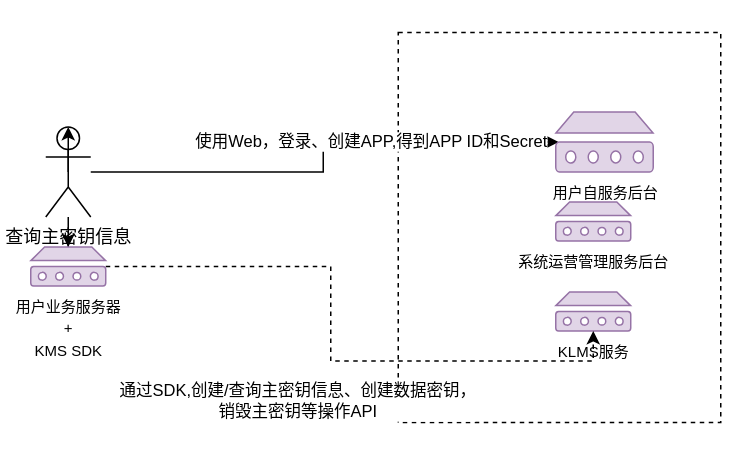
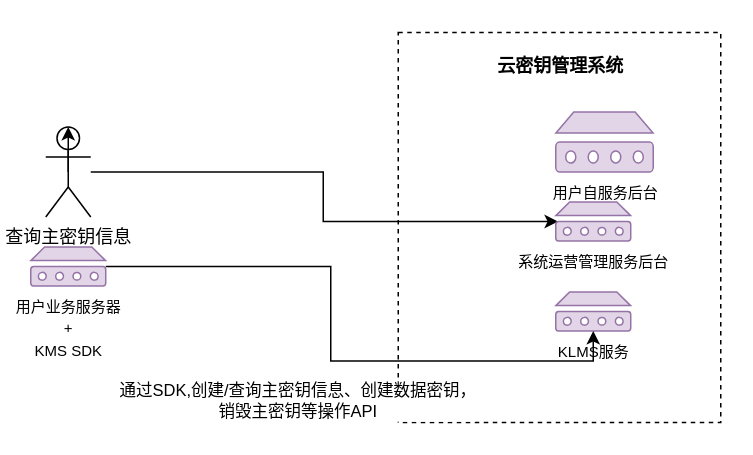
node "云密钥管理系统": added
edge "查询主密钥信息" -> "用户自服务后台": removed, label "使用Web，登录、创建APP,得到APP ID和Secret"
edge "查询主密钥信息" -> "用户业务服务器 + KMS SDK": now "查询主密钥信息" -> "系统运营管理服务后台"
edge "用户业务服务器 + KMS SDK" -> "KLMS服务": style dashed -> solid
